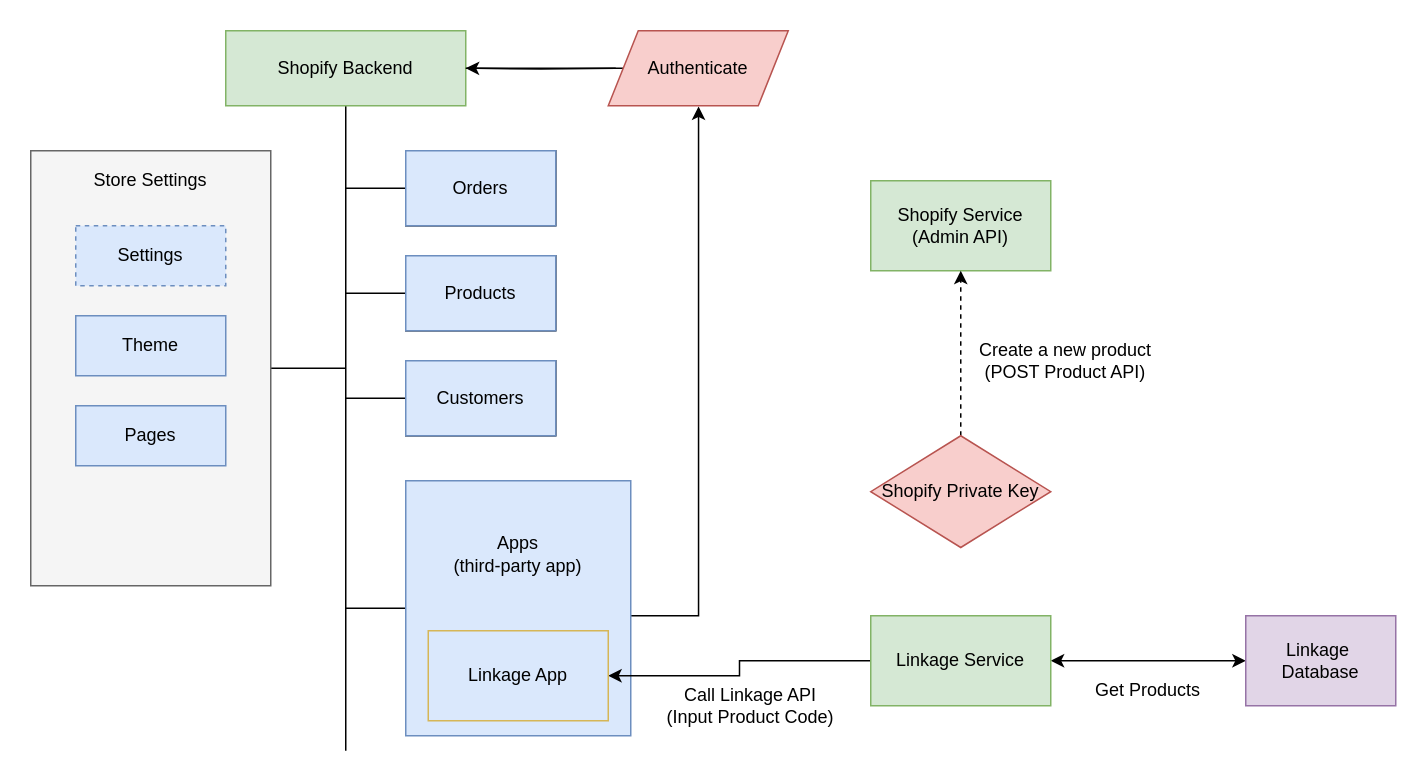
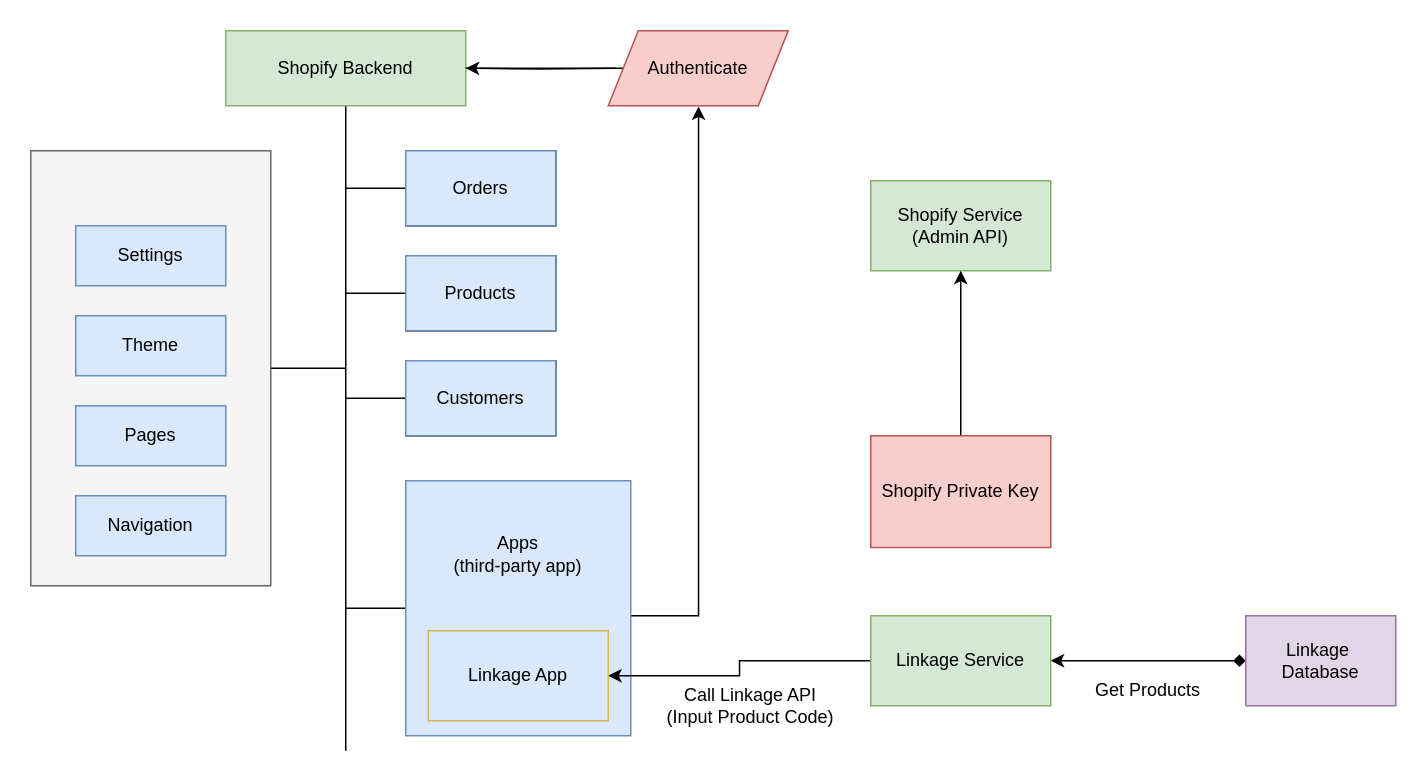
node "Store Settings": removed
node "Settings": style dashed -> solid
edge "Shopify Private Key" -> "Shopify Service (Admin API)": style dashed -> solid
node "Create a new product (POST Product API)": removed
node "Shopify Private Key": shape diamond -> rectangle
node "Navigation": added
edge "Linkage Service" -- "Linkage Database": arrowhead classic -> diamond
